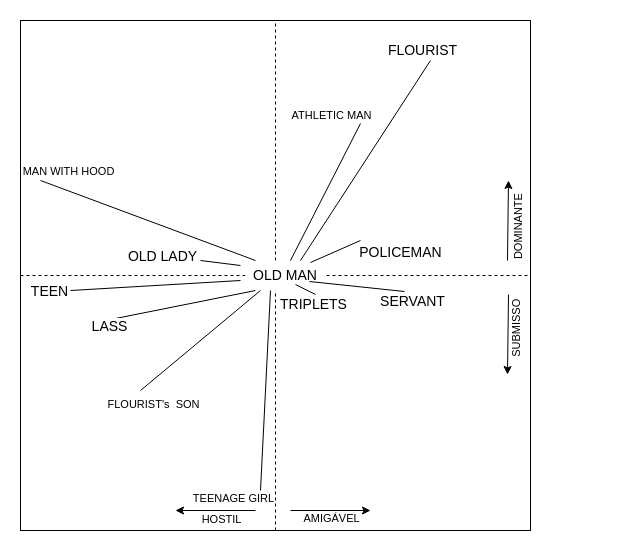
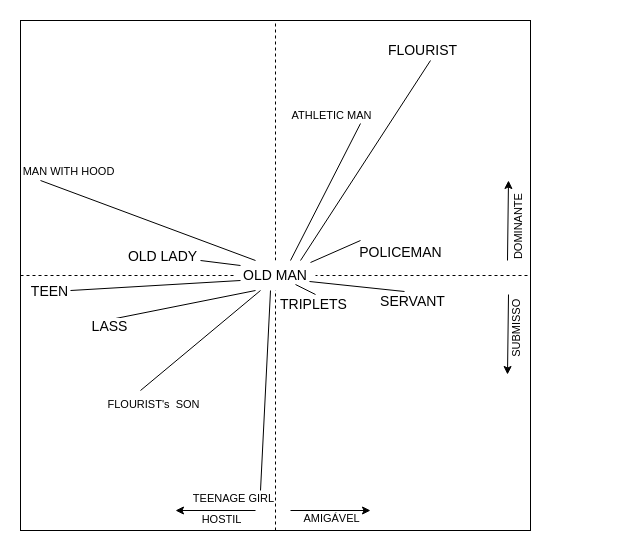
node "OLD MAN": moved (286, 276) -> (276, 276)
